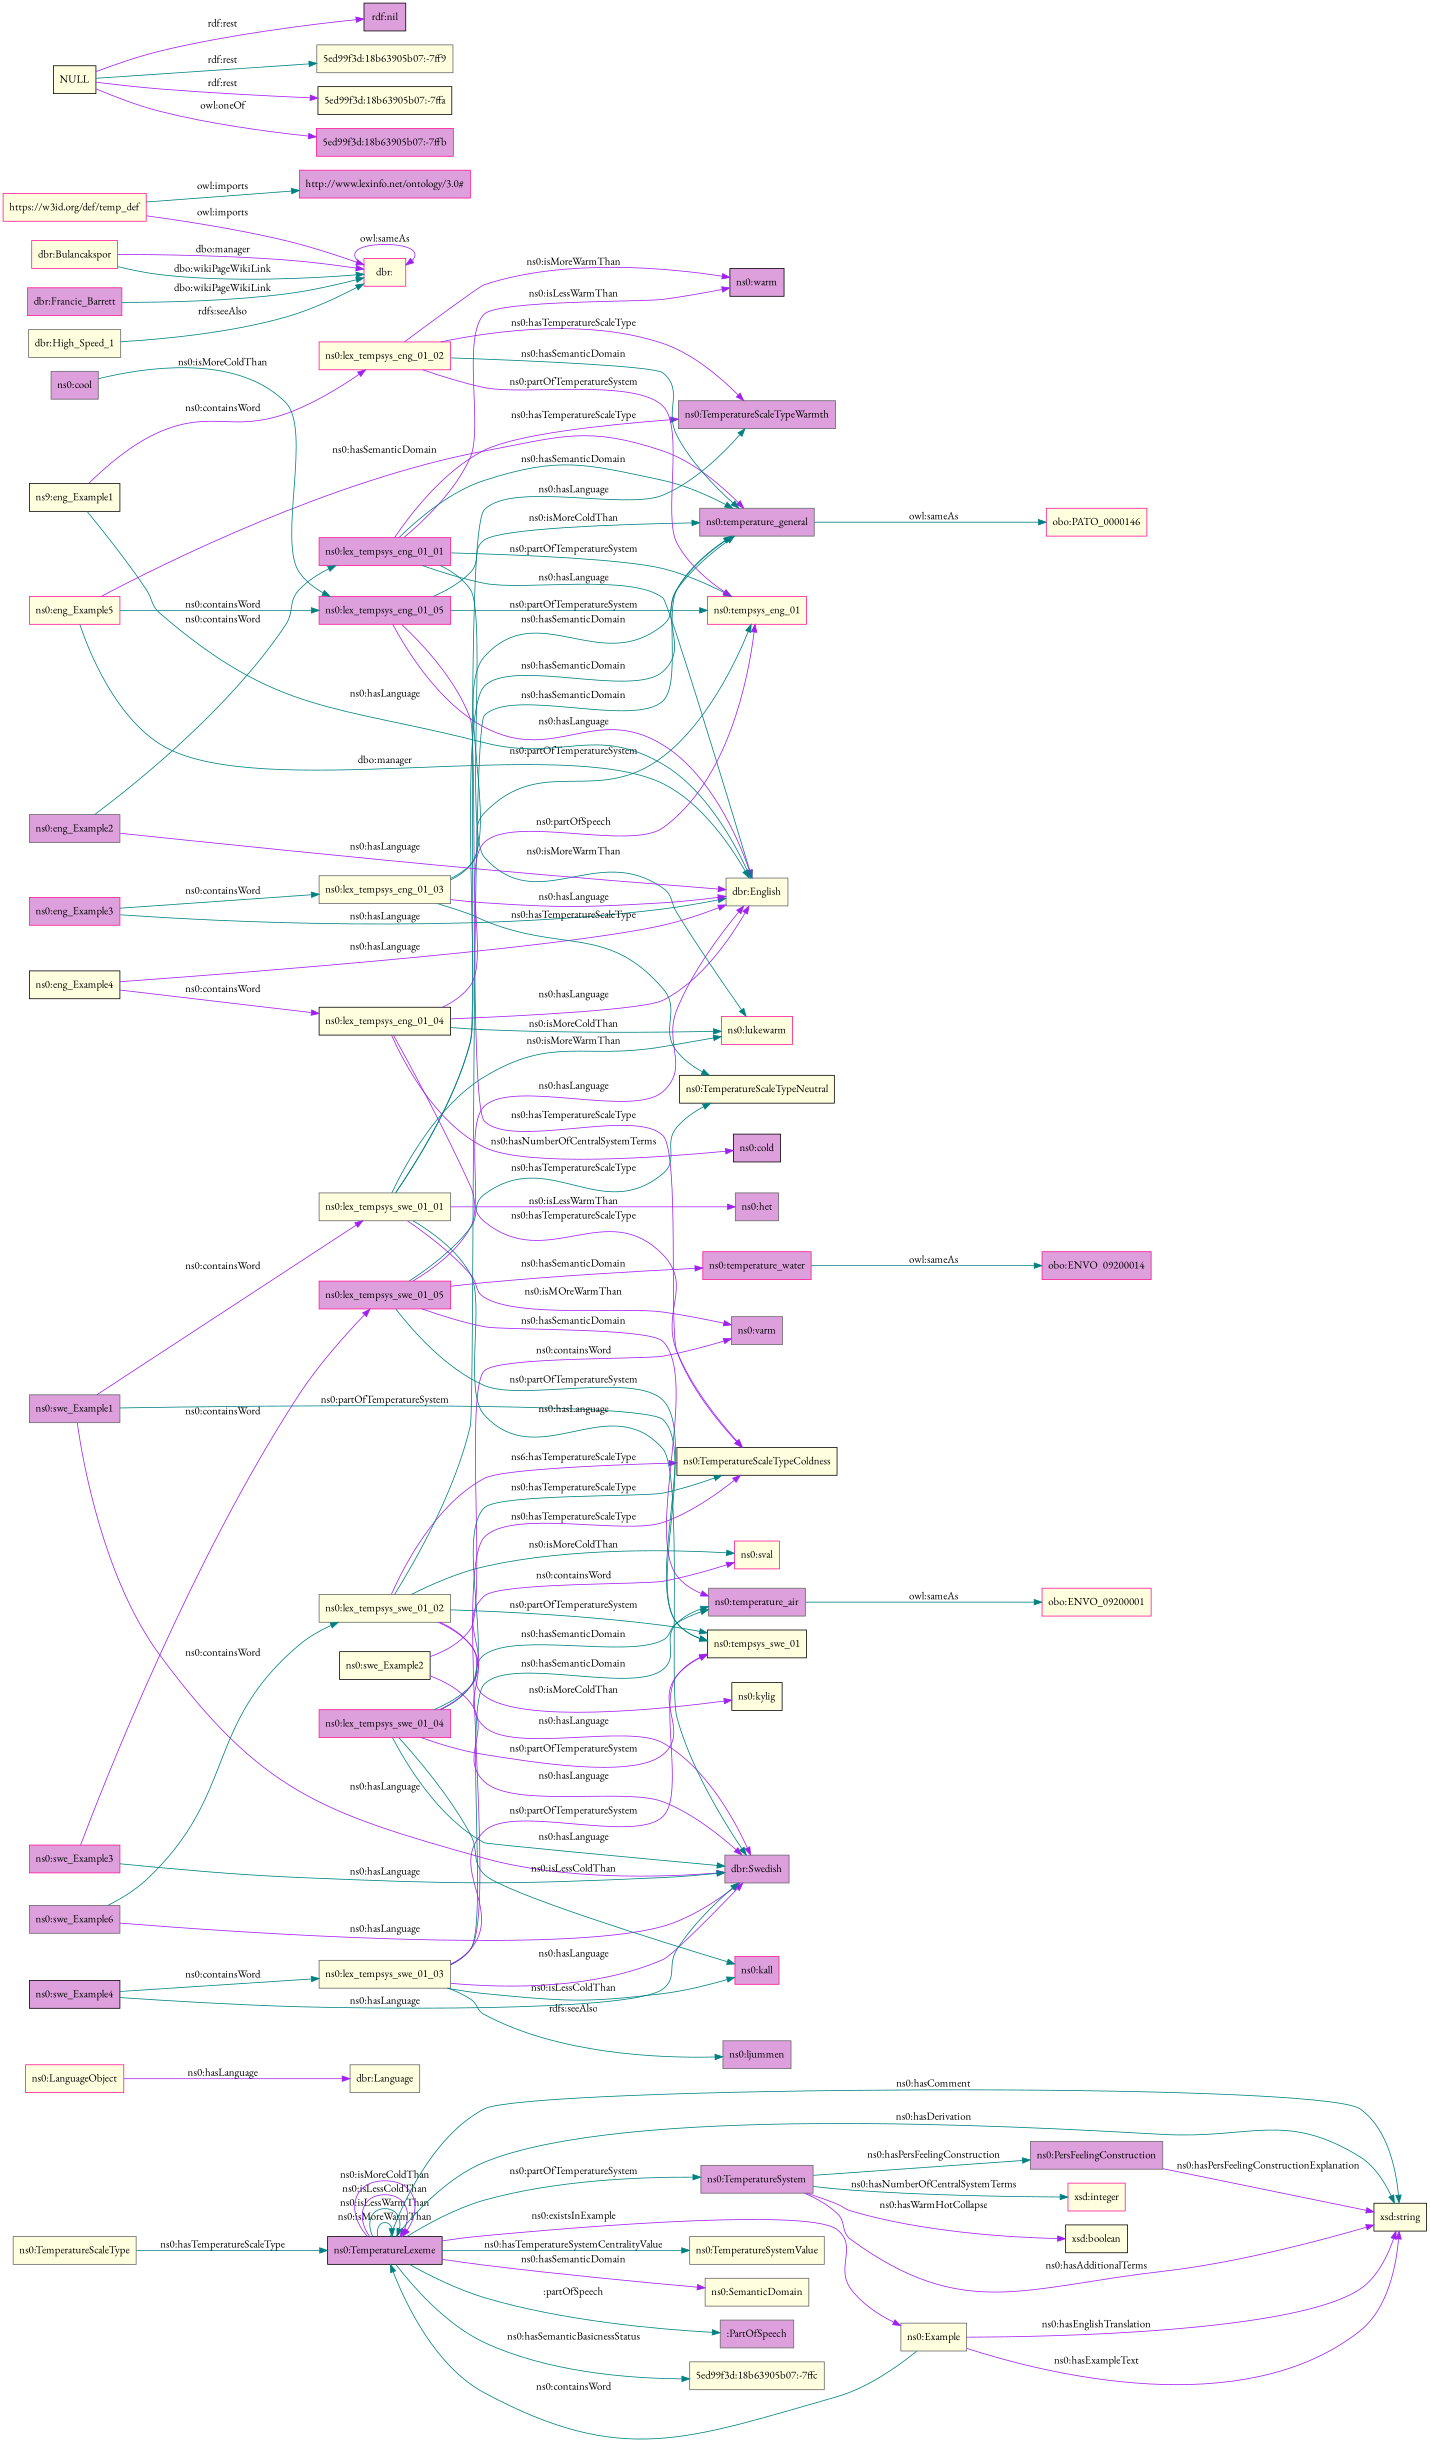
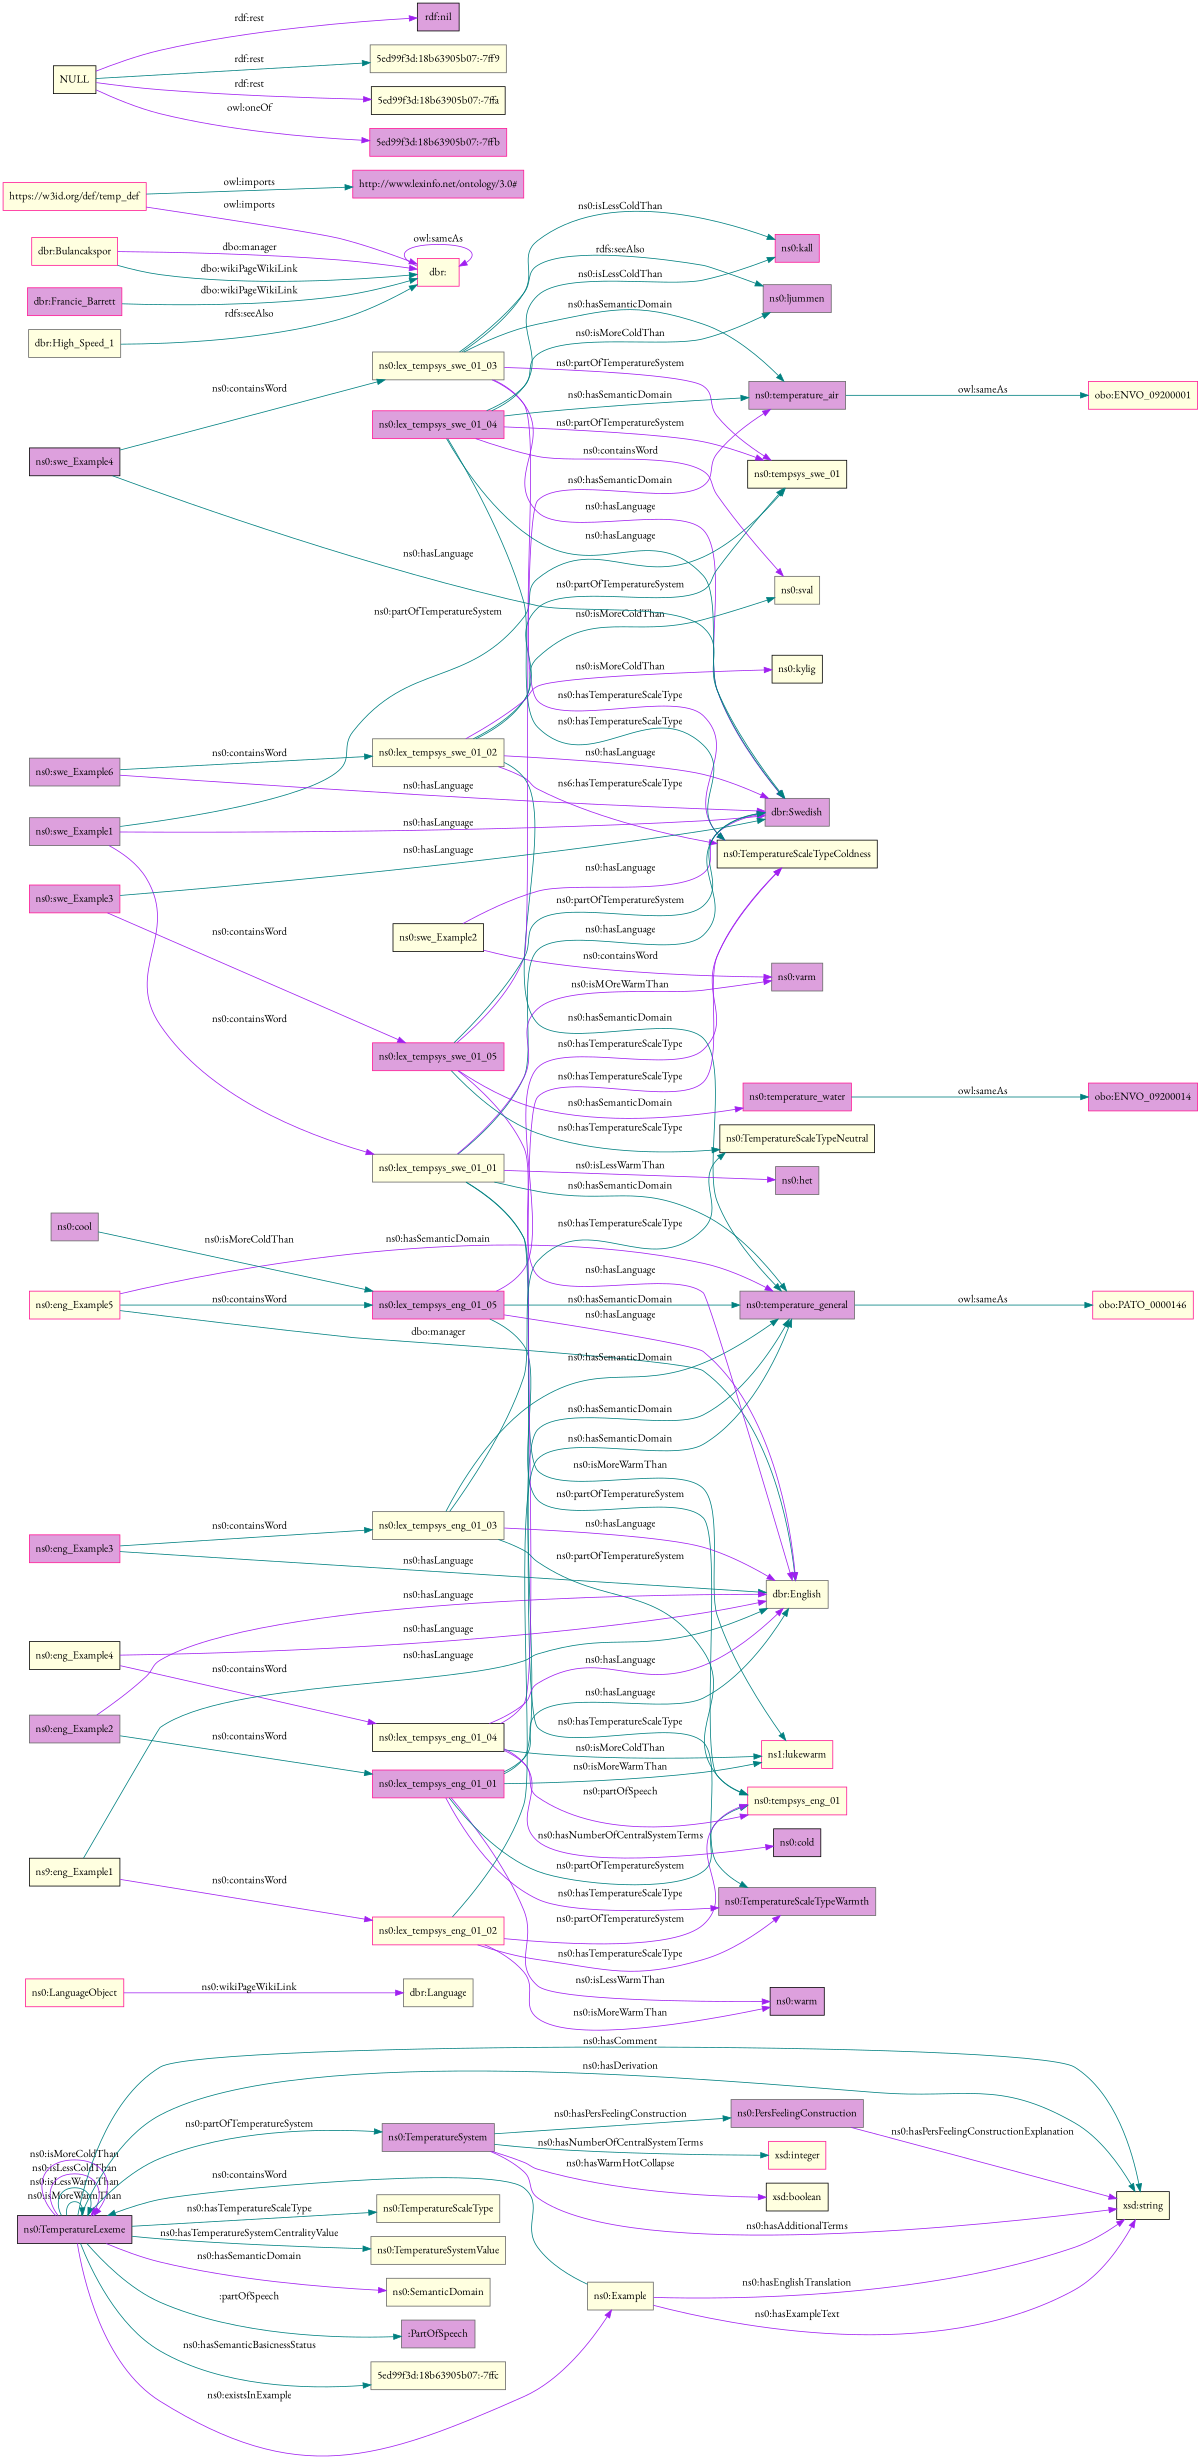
edge "ns0:lex_tempsys_swe_01_04" -> "ns0:ljummen": added, label "ns0:isMoreColdThan"
edge "ns0:lex_tempsys_swe_01_01" -> "ns0:TemperatureScaleTypeWarmth": label "ns0:hasLanguage" -> "ns0:hasTemperatureScaleType"
edge "ns0:lex_tempsys_eng_01_05" -> "ns0:temperature_general": label "ns0:isMoreColdThan" -> "ns0:hasSemanticDomain"
node "ns0:lukewarm": label "ns0:lukewarm" -> "ns1:lukewarm"
edge "ns0:lex_tempsys_swe_01_05" -> "ns0:tempsys_swe_01": now "ns0:lex_tempsys_swe_01_05" -> "dbr:Swedish"
node "ns0:sval": color deeppink -> gray40
edge "ns0:LanguageObject" -> "dbr:Language": label "ns0:hasLanguage" -> "ns0:wikiPageWikiLink"
edge "ns0:TemperatureScaleType" -> "ns0:TemperatureLexeme": reversed
